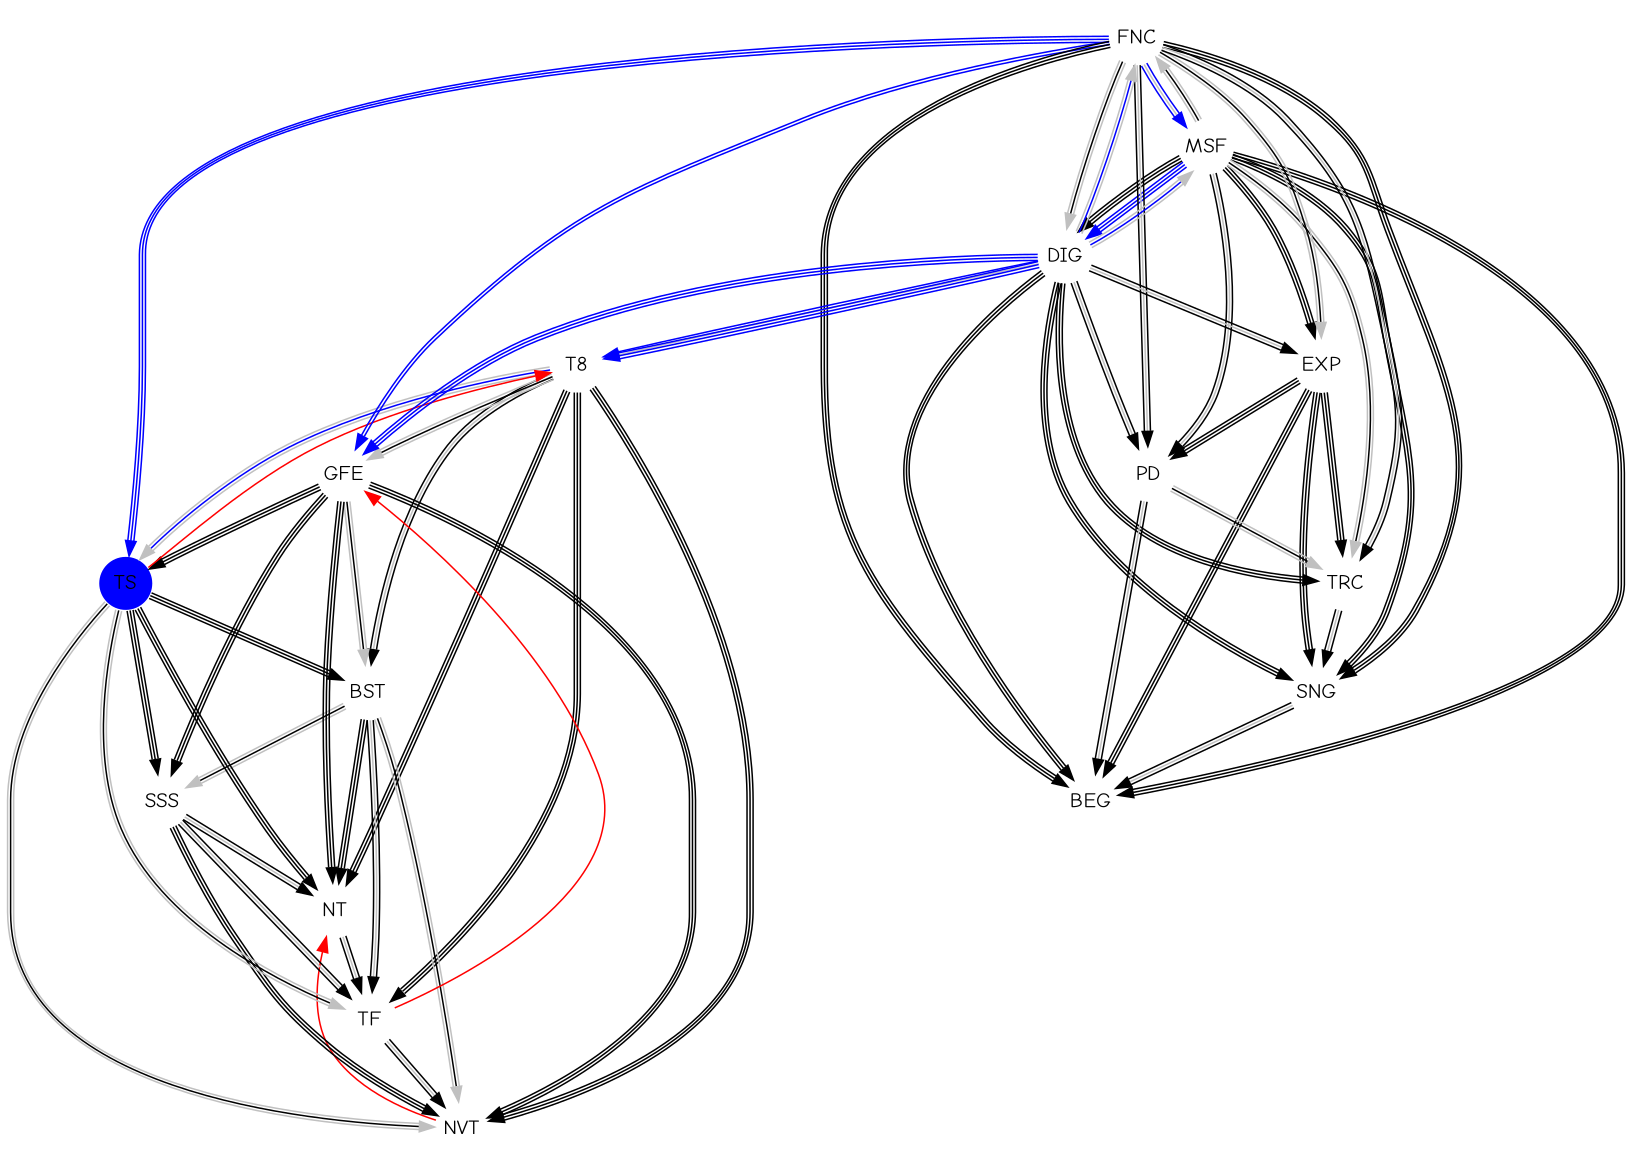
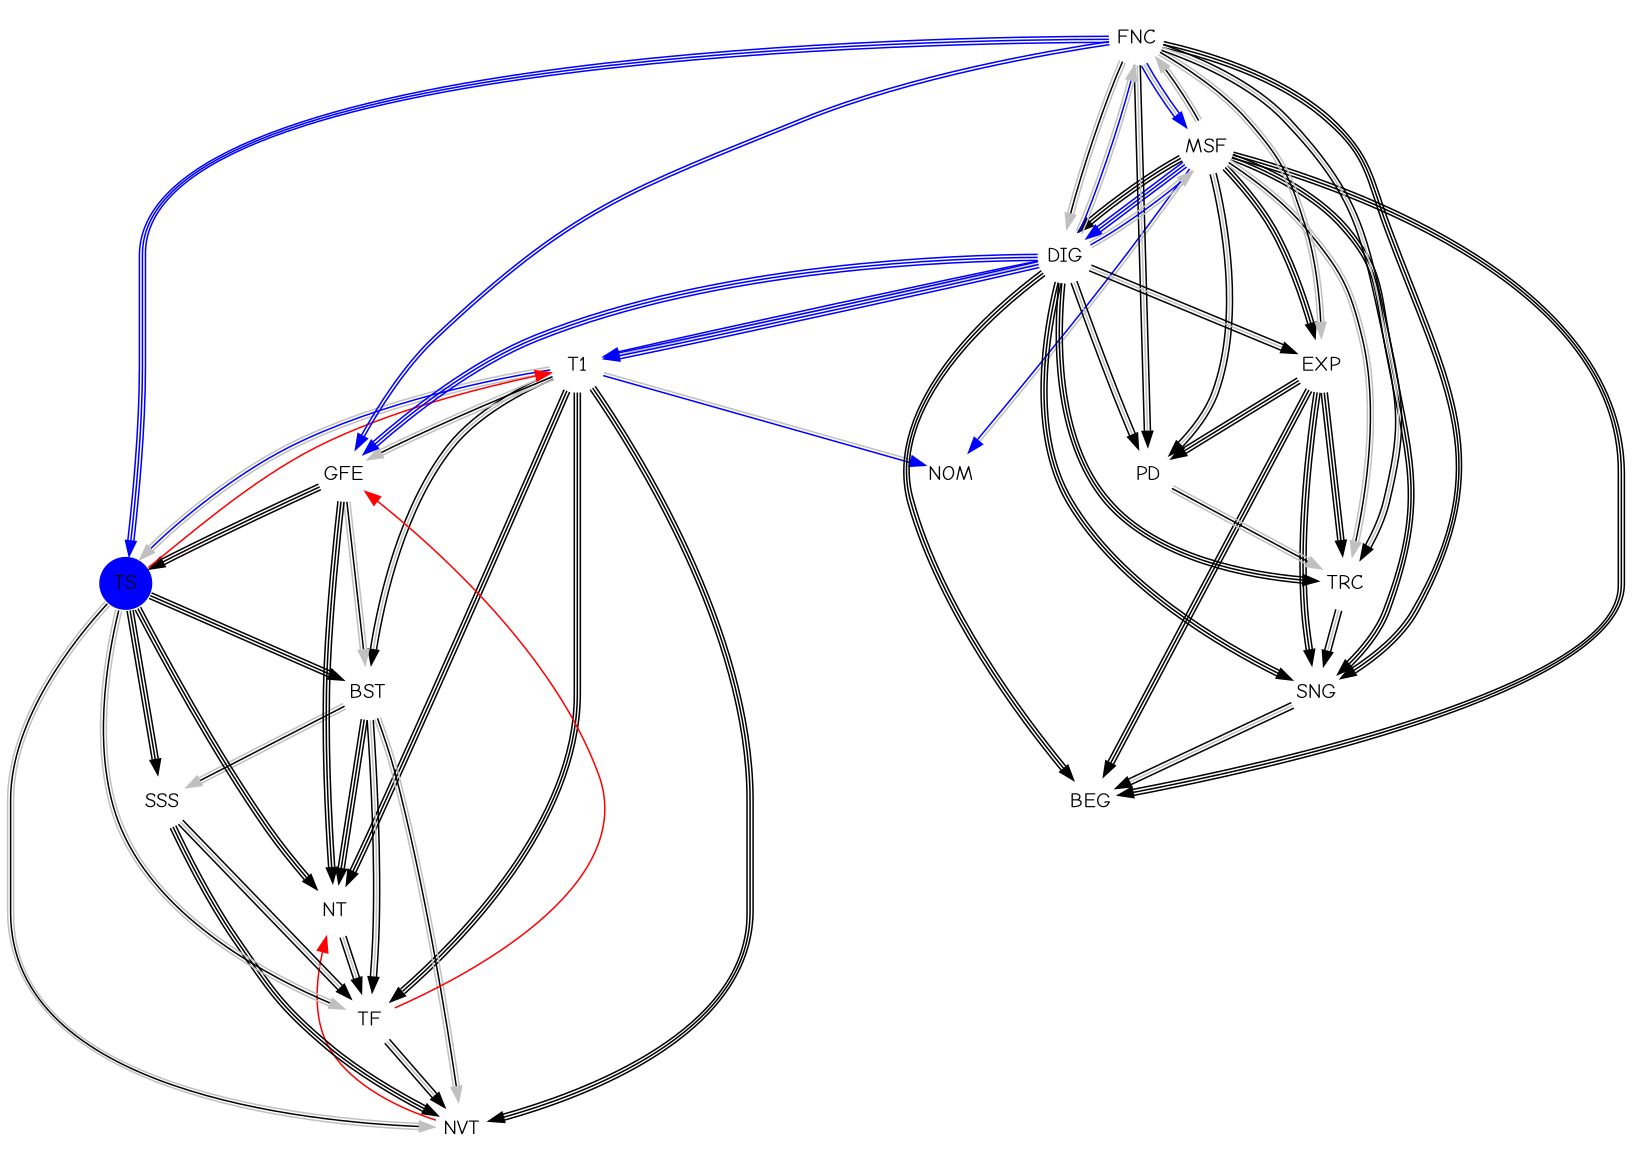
node "T8": label "T8" -> "T1"
edge "FNC" -> "BEG": removed
node "NOM": added
edge "GFE" -> "SSS": removed
edge "PD" -> "BEG": removed
edge "GFE" -> "NVT": removed
edge "SSS" -> "NT": removed
